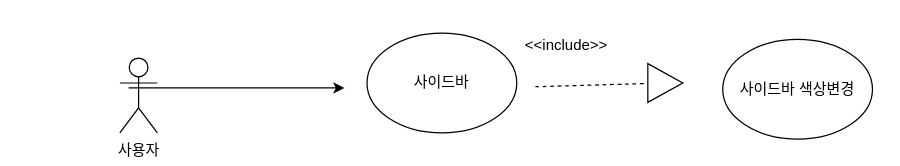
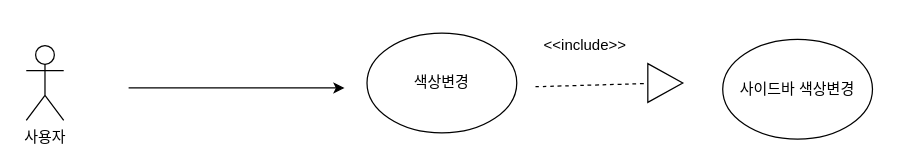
node "<<include>>": moved (567, 45) -> (586, 45)
node "사이드바": label "사이드바" -> "색상변경"
node "사용자": moved (138, 96) -> (44, 83)
